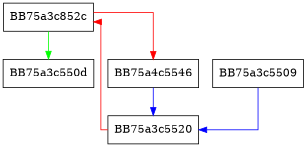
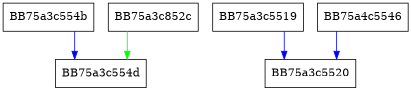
edge "BB75a3c852c" -> "BB75a4c5546": removed
node "BB75a3c554b": added
node "BB75a3c550d": label "BB75a3c550d" -> "BB75a3c554d"
node "BB75a3c5509": label "BB75a3c5509" -> "BB75a3c5519"
edge "BB75a3c5520" -> "BB75a3c852c": removed
